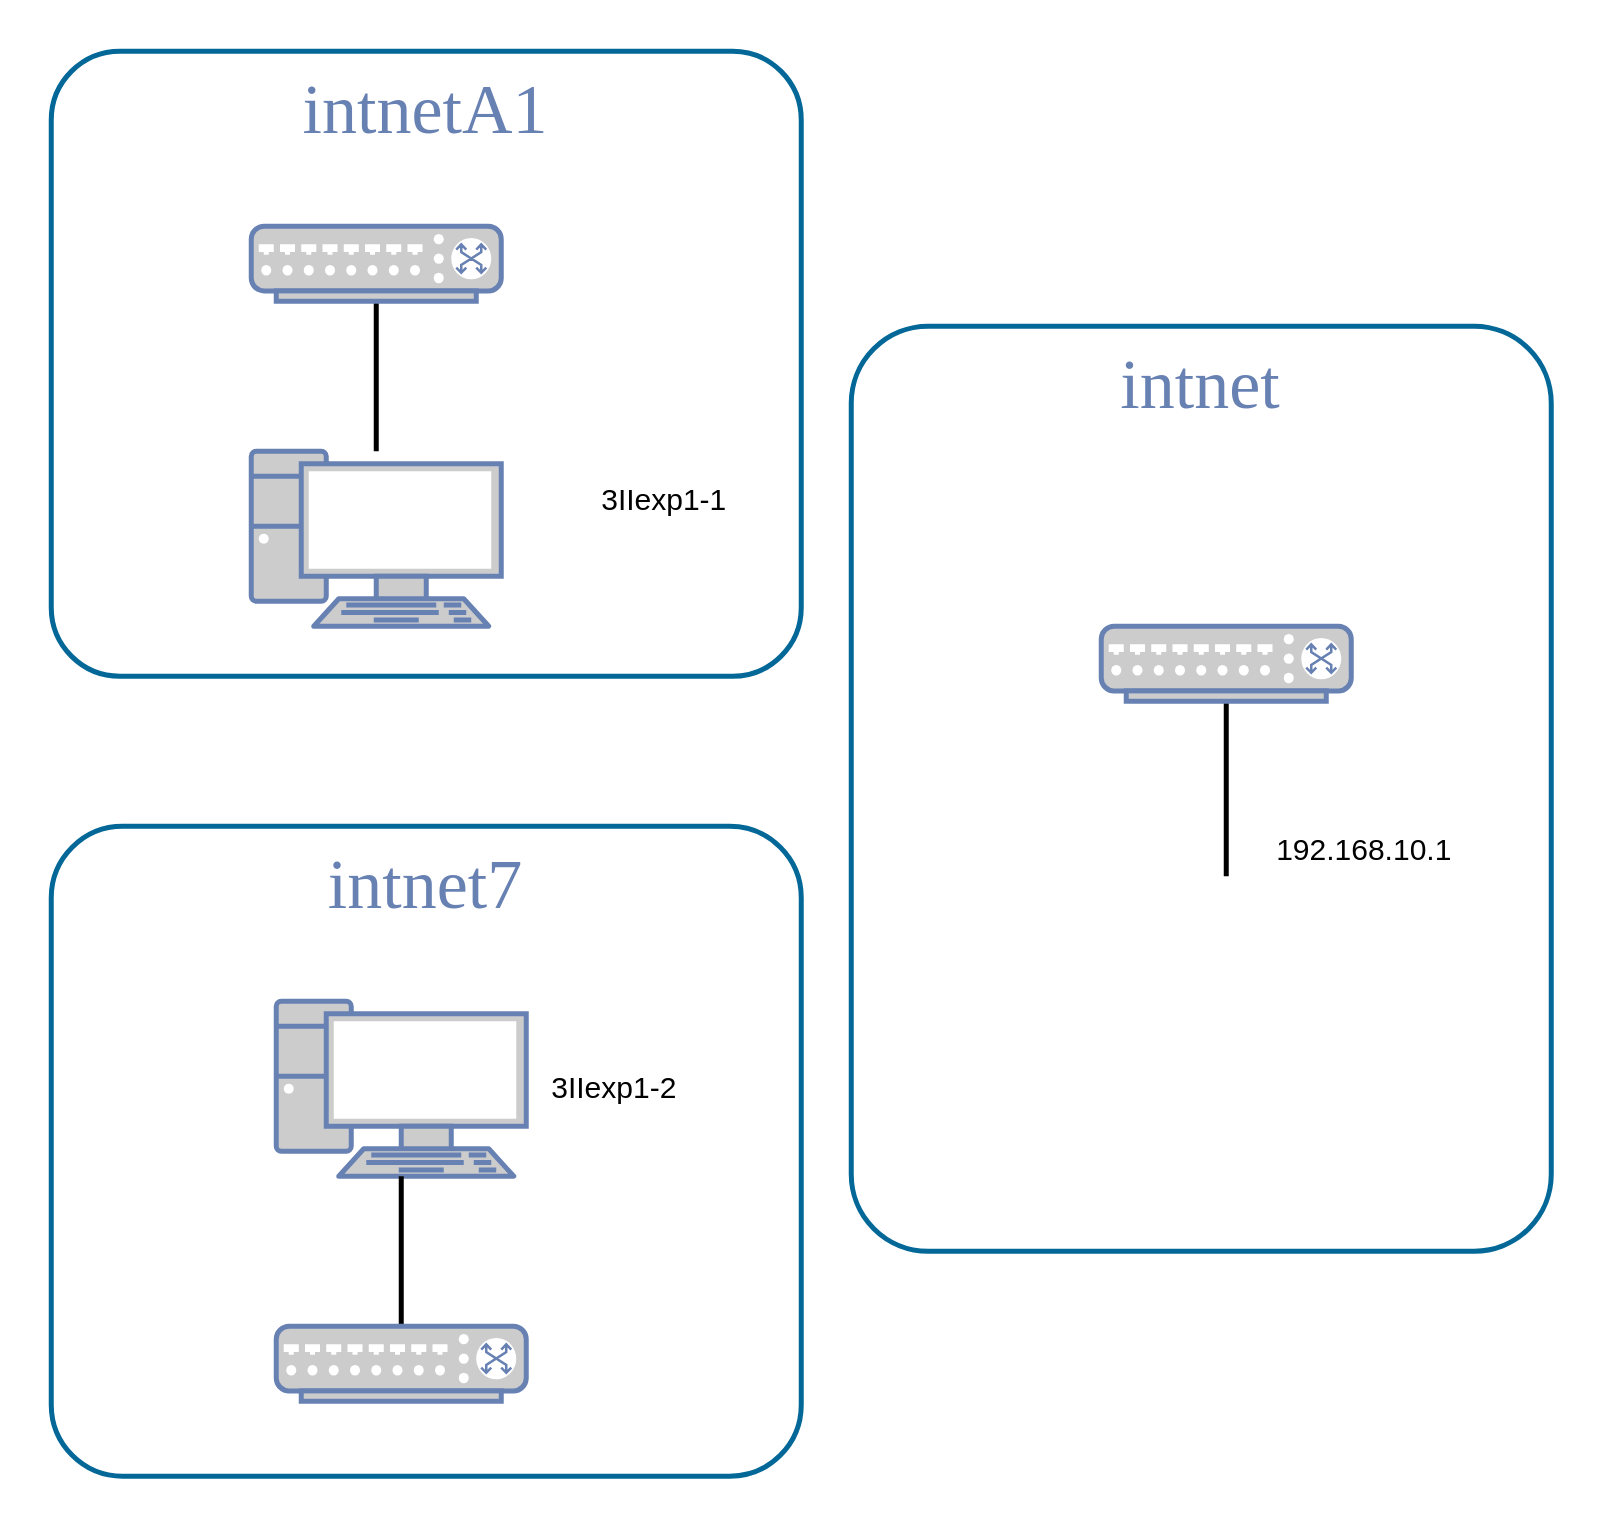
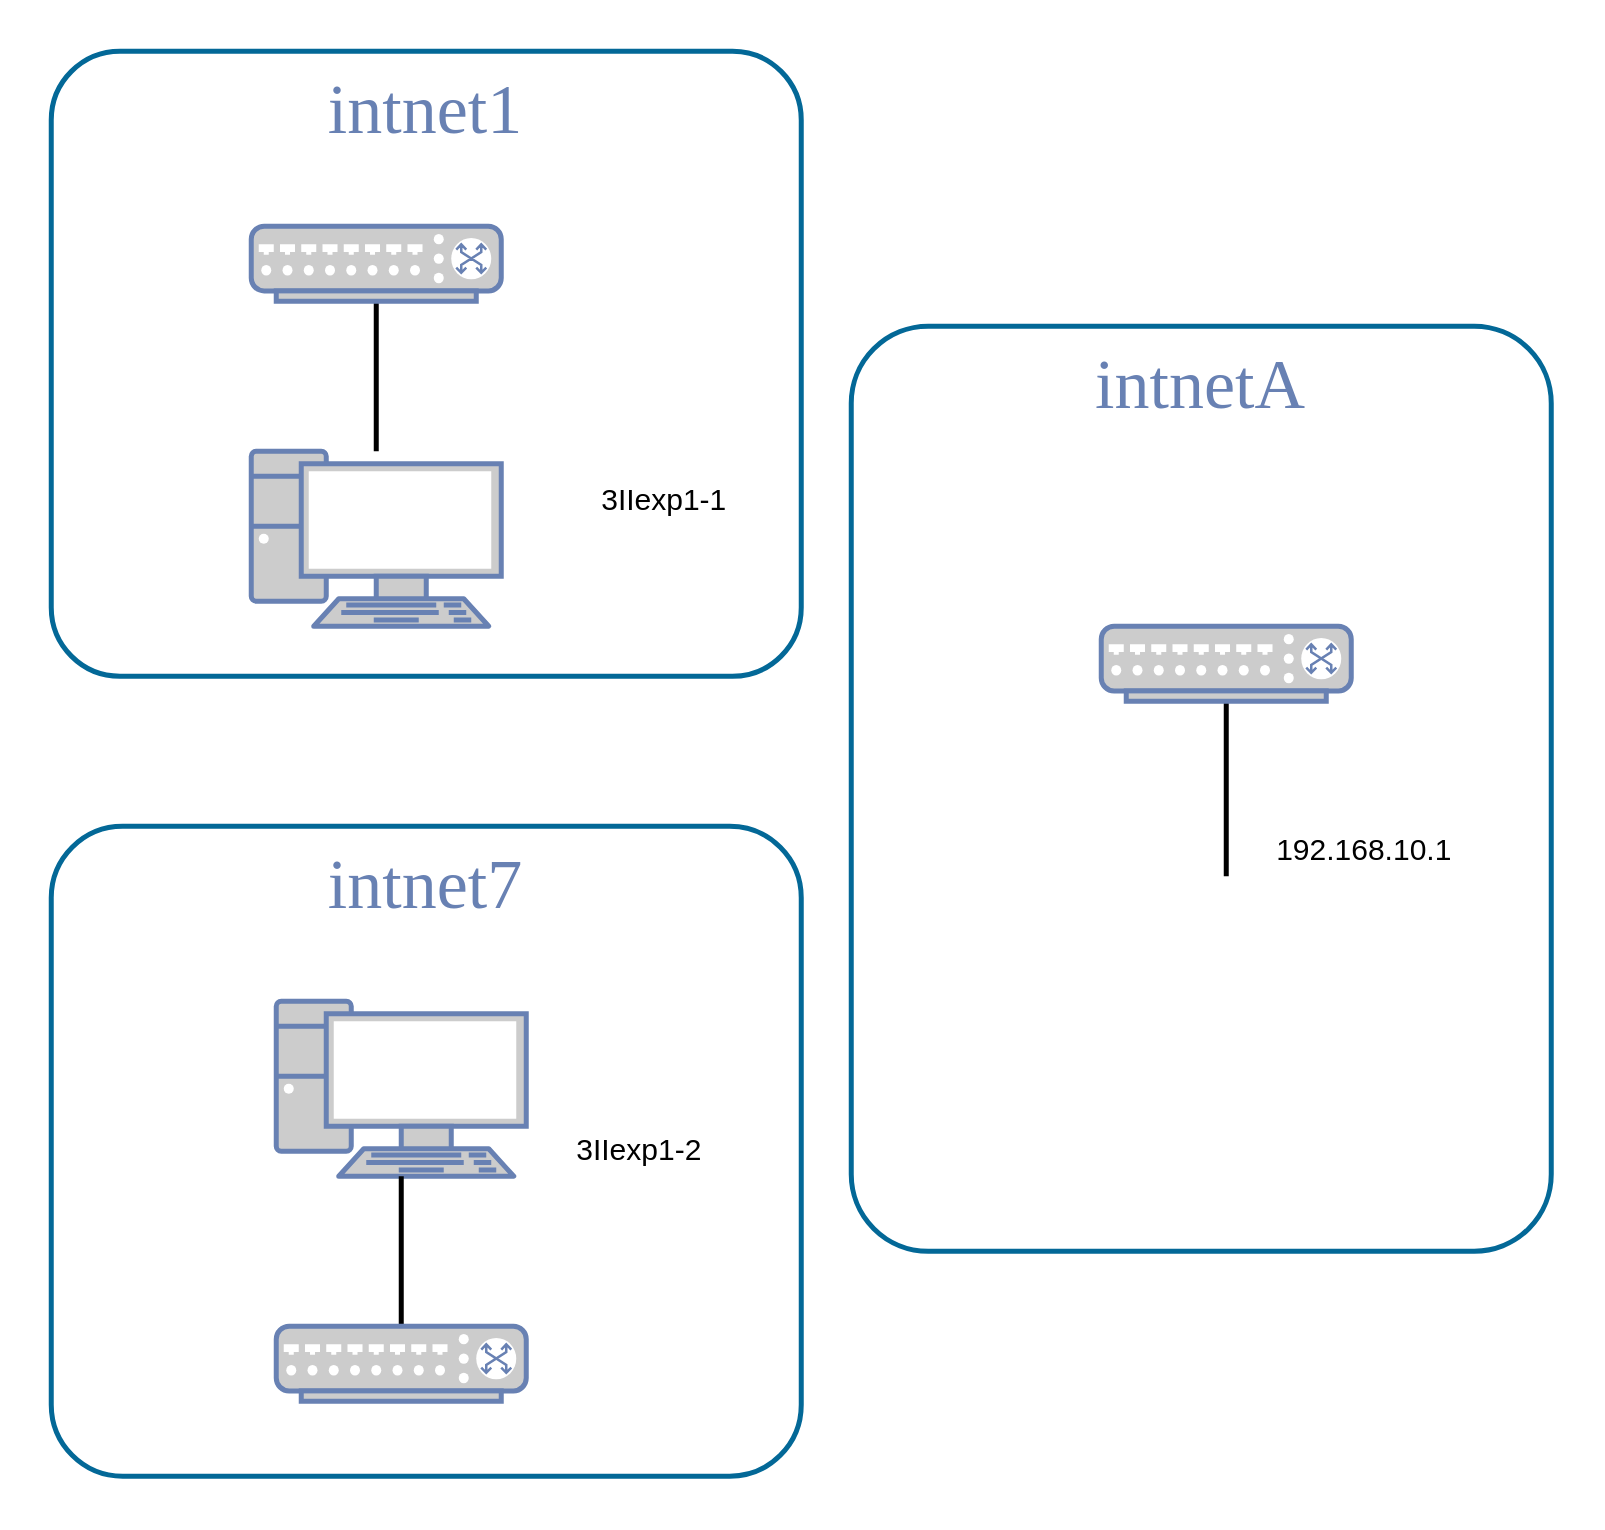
node "intnetA1": label "intnetA1" -> "intnet1"
node "intnet": label "intnet" -> "intnetA"
node "3IIexp1-2": moved (614, 1089) -> (639, 1151)
